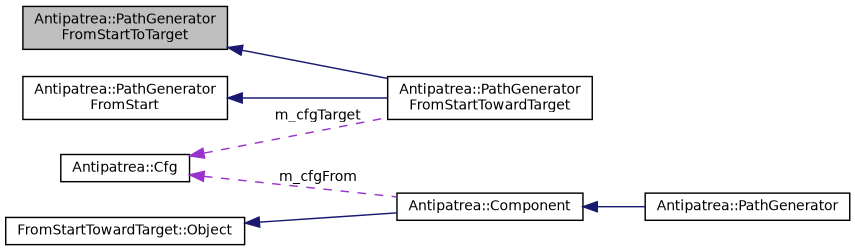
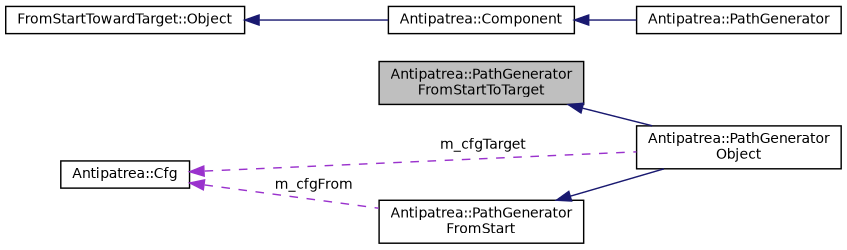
node "Antipatrea::PathGenerator FromStartTowardTarget": label "Antipatrea::PathGenerator FromStartTowardTarget" -> "Antipatrea::PathGenerator Object"
edge "Antipatrea::Component" -> "Antipatrea::Cfg": now "Antipatrea::PathGenerator FromStart" -> "Antipatrea::Cfg"
